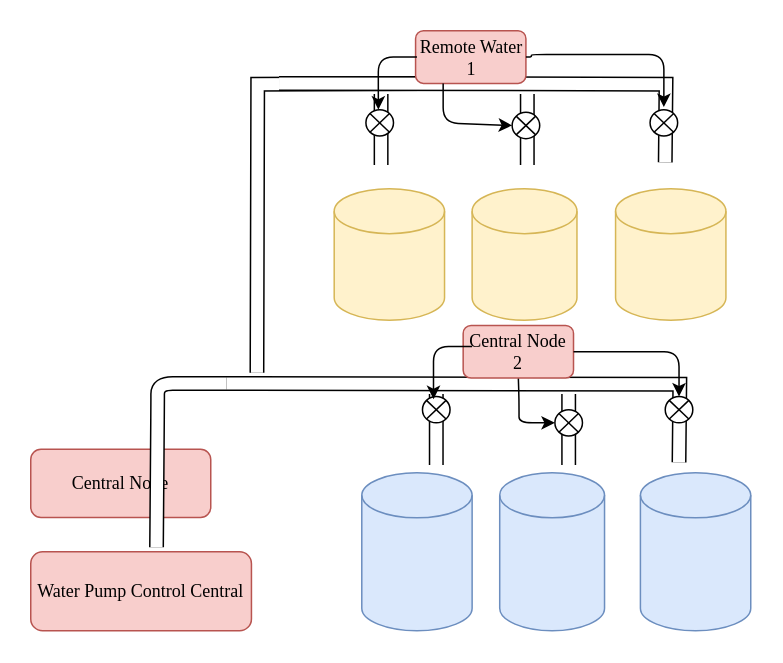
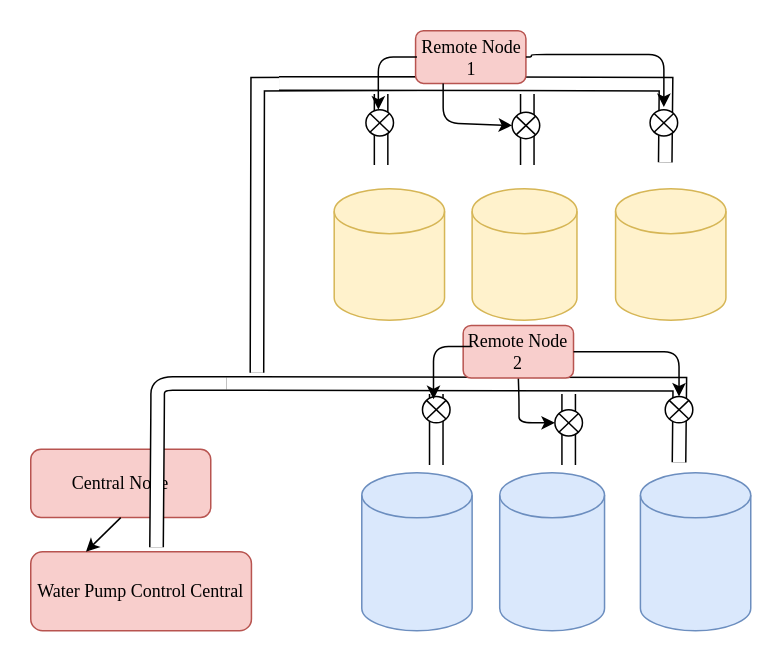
node "Remote Water 1": label "Remote Water 1" -> "Remote Node 1"
node "Central Node 2": label "Central Node 2" -> "Remote Node 2"
edge "Central Node" -> "Water Pump Control Central": added
